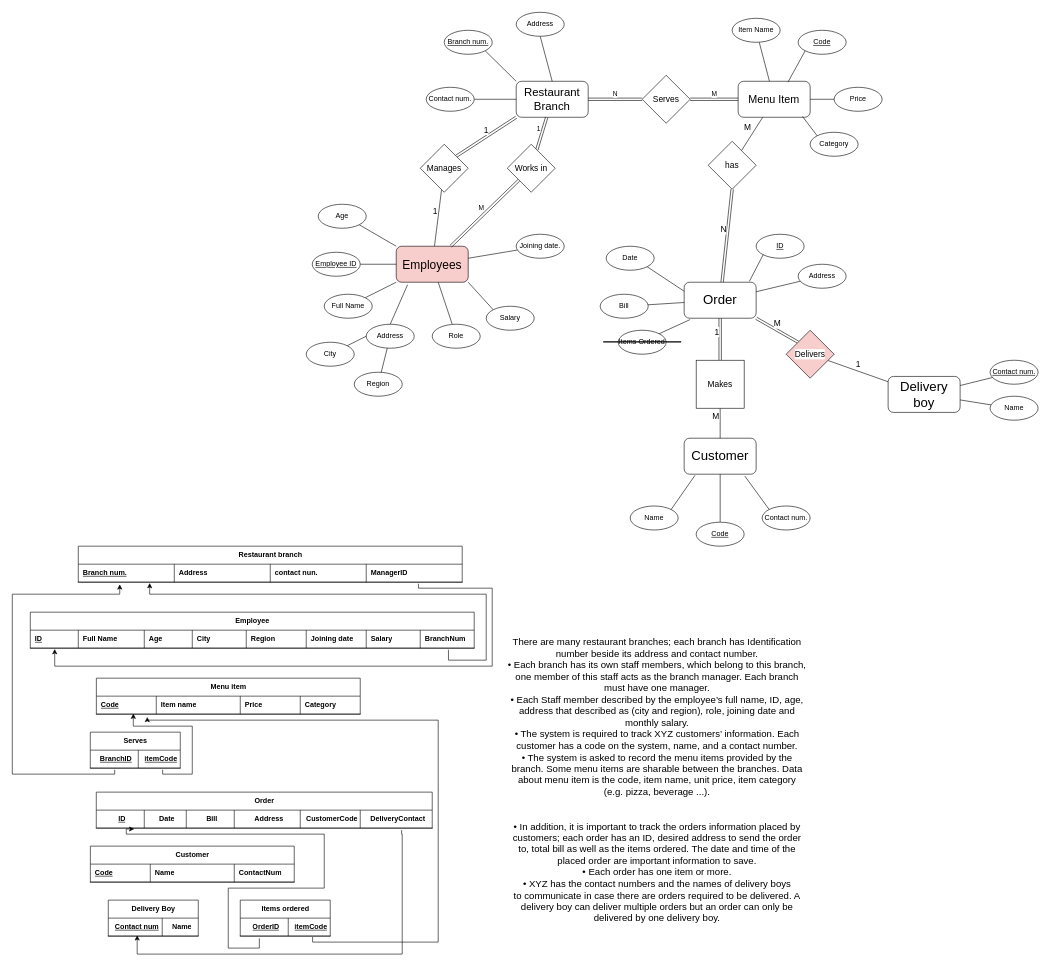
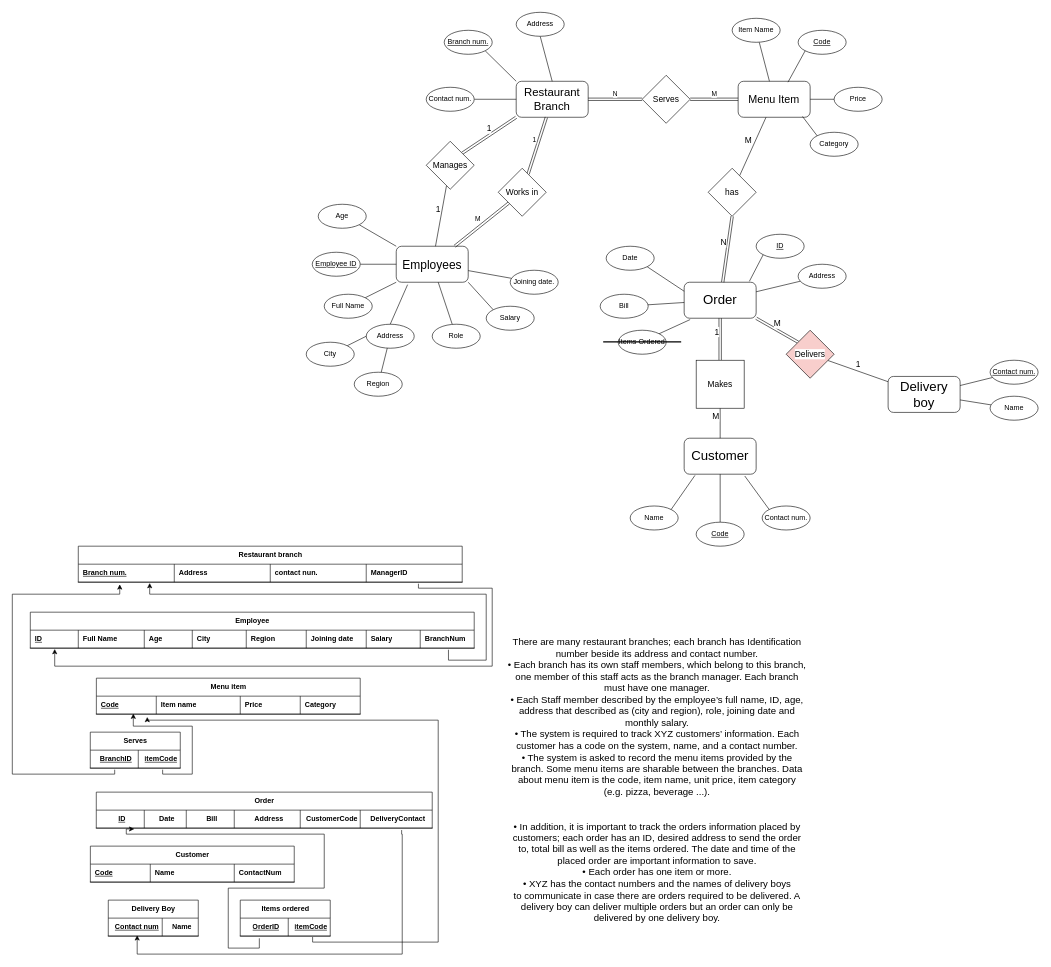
node "has": moved (732, 165) -> (732, 192)
node "Manages": moved (444, 168) -> (450, 165)
node "Works in": moved (531, 168) -> (522, 192)
node "Joining date.": moved (540, 246) -> (534, 282)
node "Employees": fillcolor #f8cecc -> #ffffff
